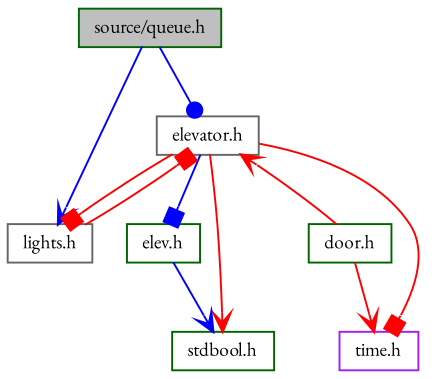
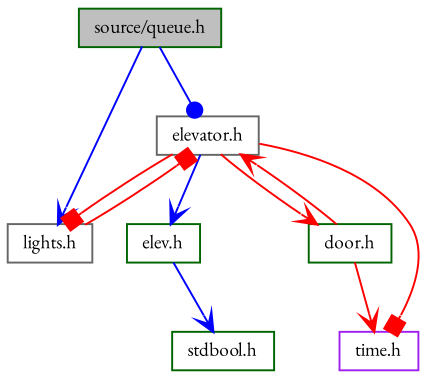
edge "elevator.h" -> "elev.h": arrowhead box -> vee
edge "elevator.h" -> "stdbool.h": now "elevator.h" -> "door.h"
